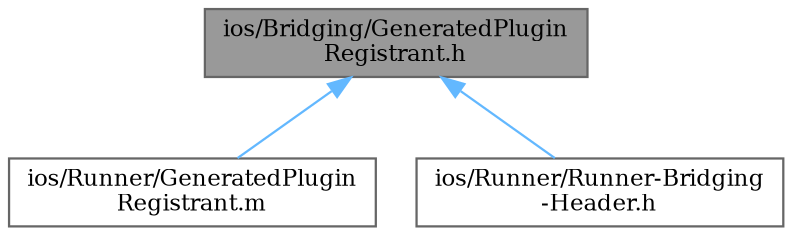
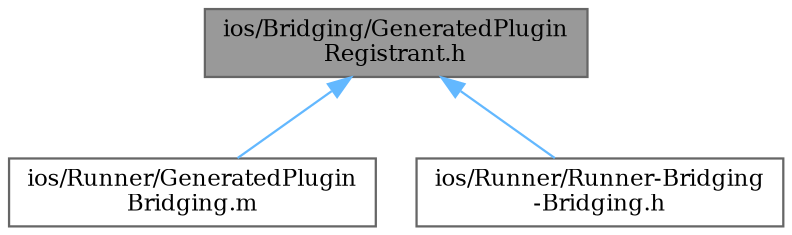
node "ios/Runner/GeneratedPlugin Registrant.m": label "ios/Runner/GeneratedPlugin Registrant.m" -> "ios/Runner/GeneratedPlugin Bridging.m"
node "ios/Runner/Runner-Bridging -Header.h": label "ios/Runner/Runner-Bridging -Header.h" -> "ios/Runner/Runner-Bridging -Bridging.h"
